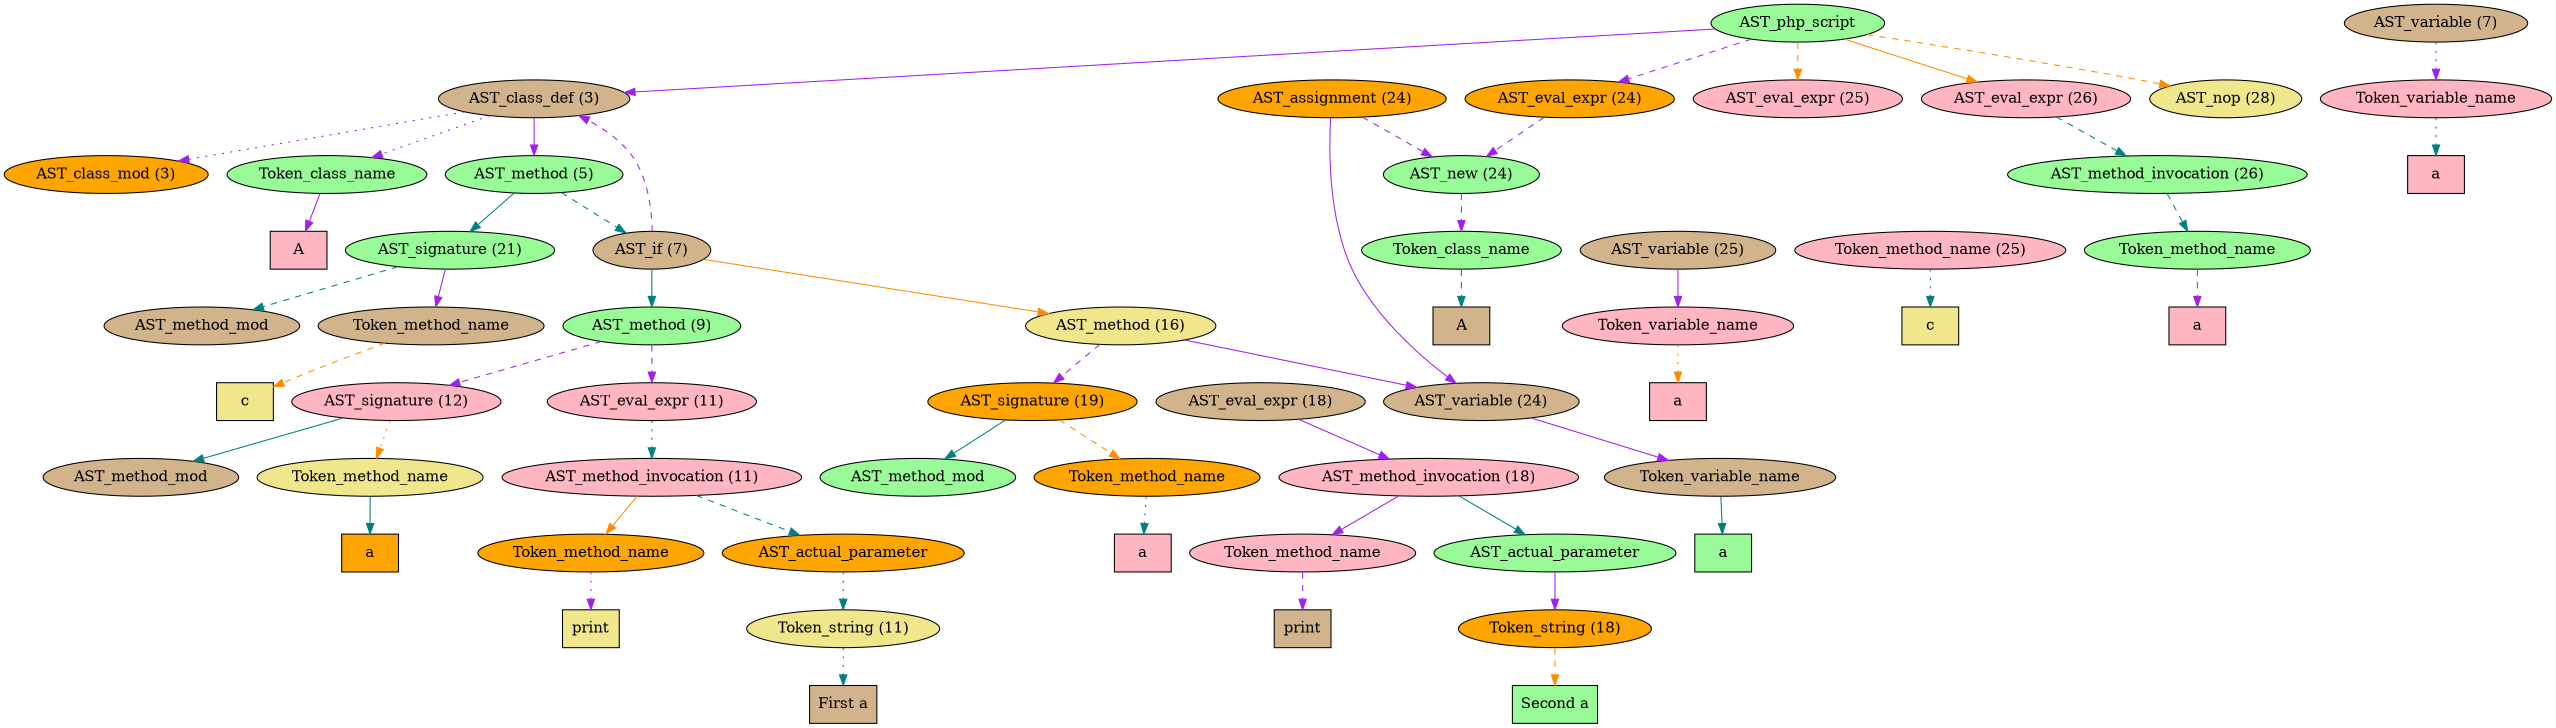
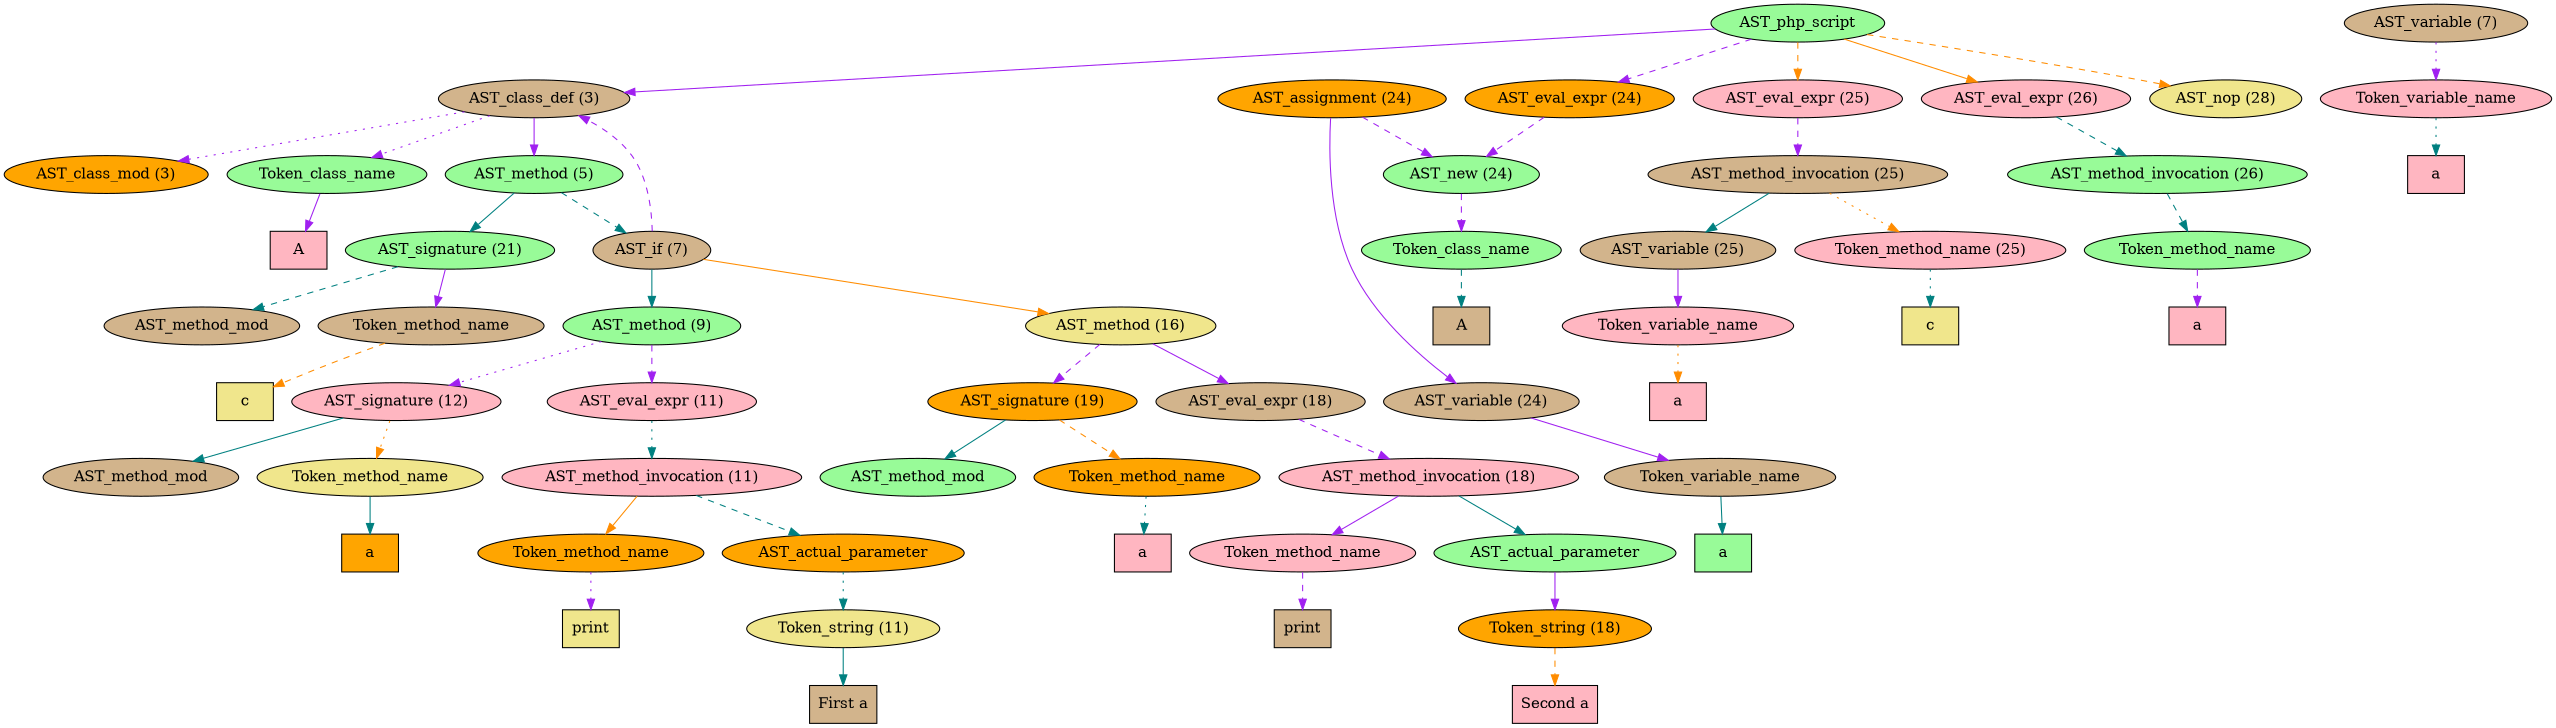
node "AST_method_invocation (25)": added
edge "AST_method (9)" -> "AST_signature (12)": style dashed -> dotted
edge "AST_method (16)" -> "AST_variable (24)": now "AST_method (16)" -> "AST_eval_expr (18)"
edge "AST_eval_expr (18)" -> "AST_method_invocation (18)": style solid -> dashed
edge "Token_string (11)" -> "First a": style dotted -> solid
node "Second a": fillcolor palegreen -> lightpink
